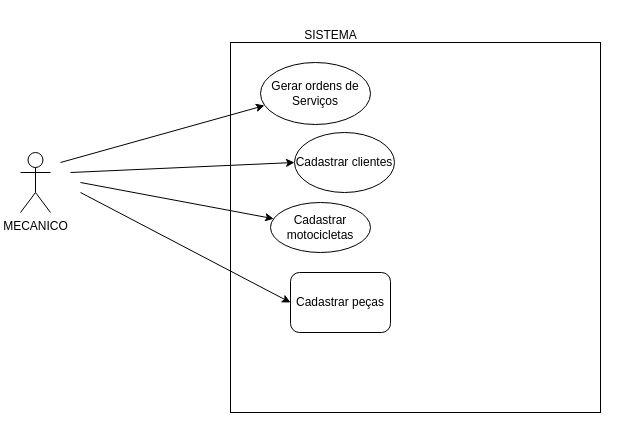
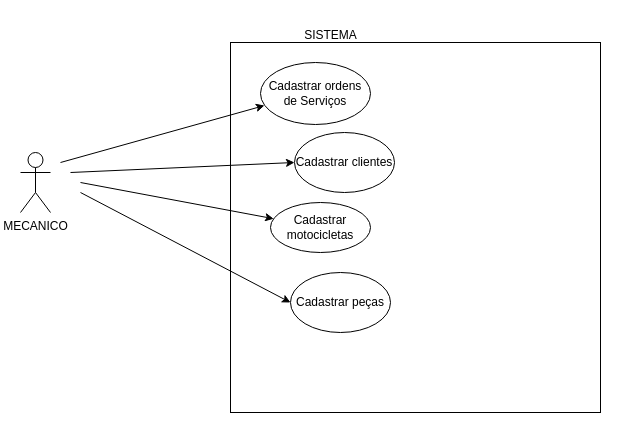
node "Gerar ordens de Serviços": label "Gerar ordens de Serviços" -> "Cadastrar ordens de Serviços"
node "Cadastrar peças": shape rounded rectangle -> ellipse
